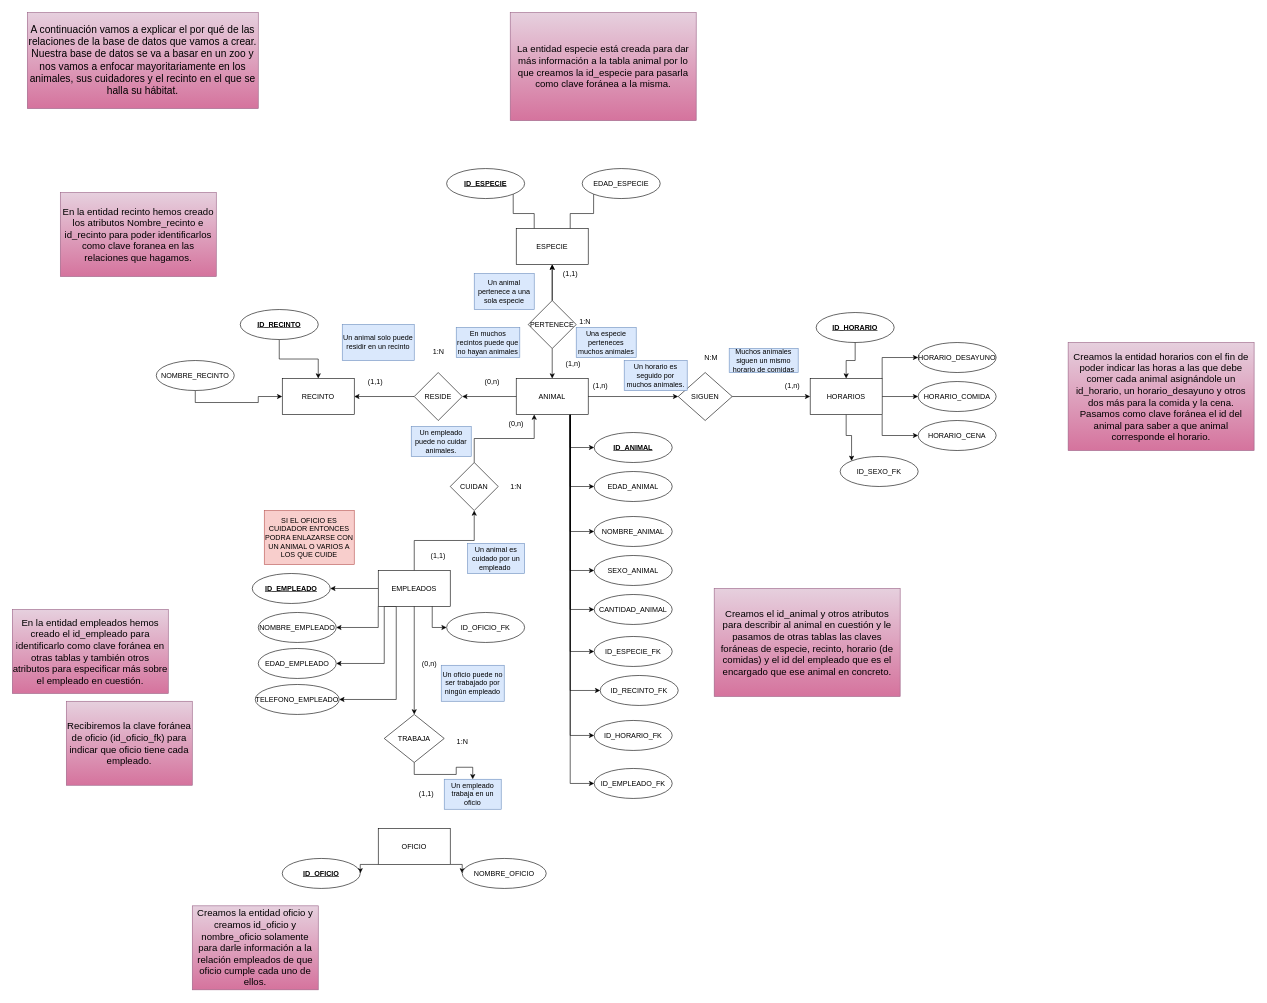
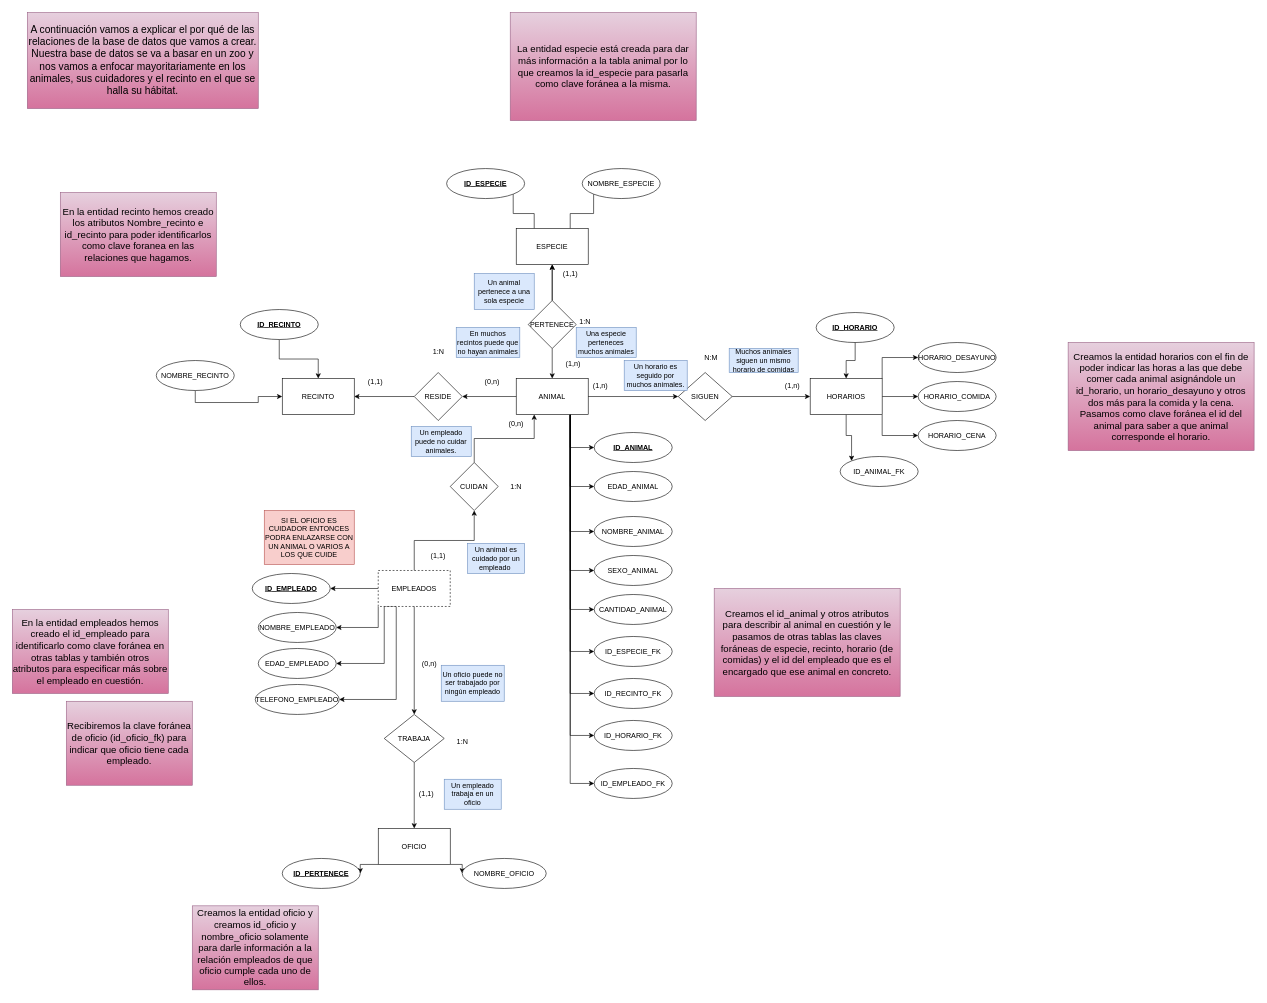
node "EDAD_ESPECIE": label "EDAD_ESPECIE" -> "NOMBRE_ESPECIE"
node "Un animal solo puede residir en un recinto": removed
node "ID_SEXO_FK": label "ID_SEXO_FK" -> "ID_ANIMAL_FK"
node "EMPLEADOS": style solid -> dashed
edge "EMPLEADOS" -> "ID_OFICIO_FK": removed
node "ID_OFICIO_FK": removed
node "ID_RECINTO_FK": moved (639, 690) -> (633, 693)
edge "TRABAJA" -> "Un empleado trabaja en un oficio": now "TRABAJA" -> "OFICIO"
node "ID_OFICIO": label "ID_OFICIO" -> "ID_PERTENECE"
